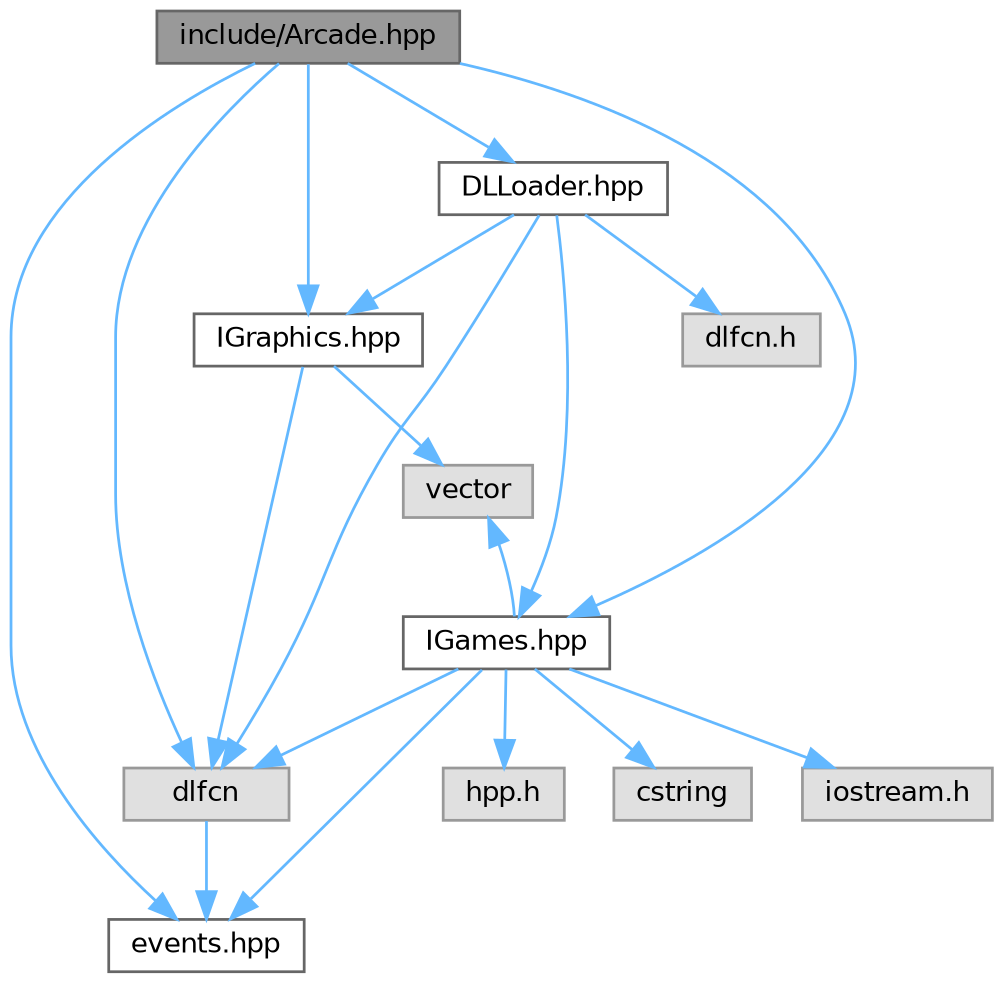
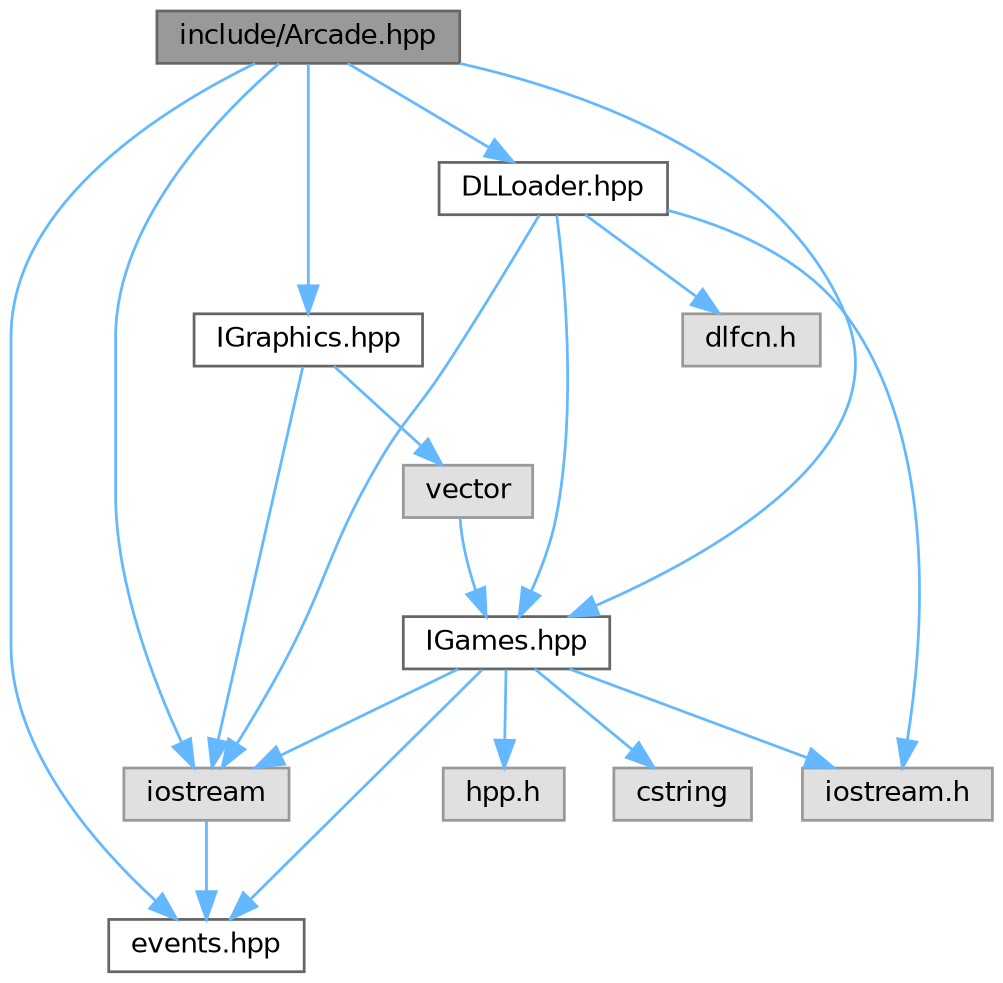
edge "DLLoader.hpp" -> "IGraphics.hpp": now "DLLoader.hpp" -> "iostream.h"
edge "IGames.hpp" -> "vector": reversed
node "dlfcn": label "dlfcn" -> "iostream"
